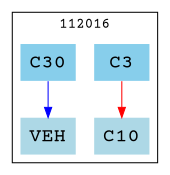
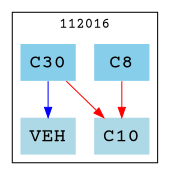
node "C3": label "C3" -> "C8"
edge "C30" -> "C10": added
